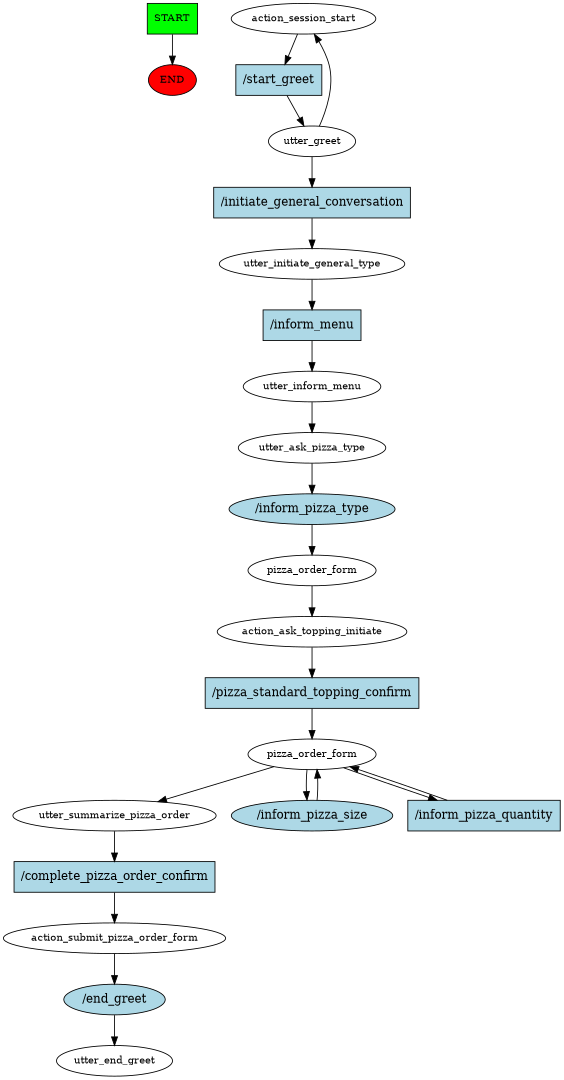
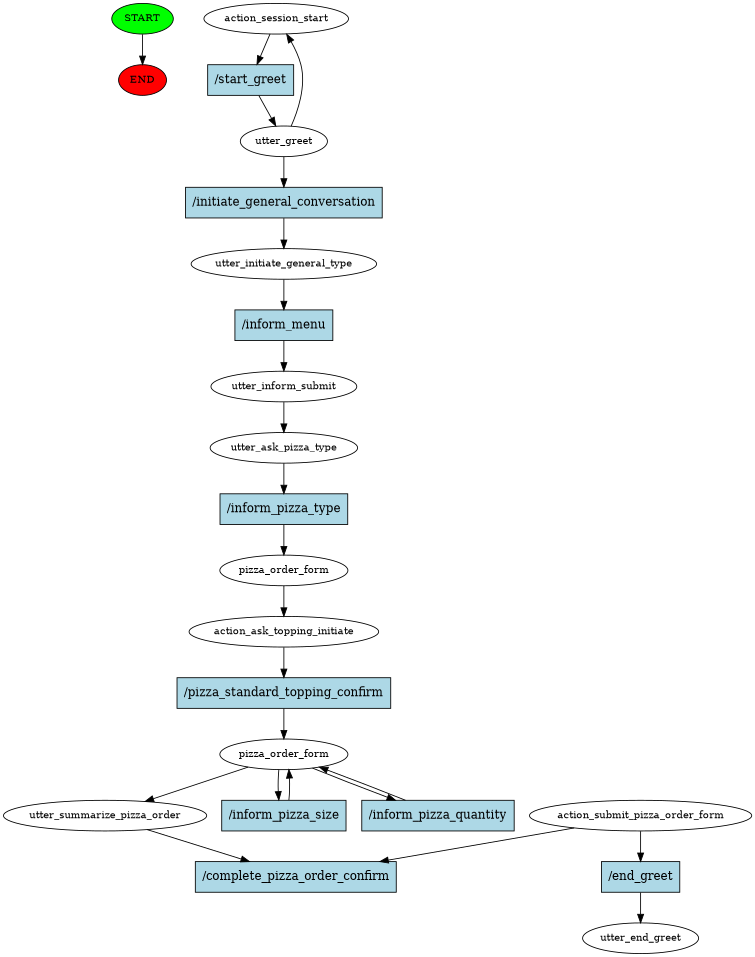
node "START": shape box -> ellipse
node "utter_inform_menu": label "utter_inform_menu" -> "utter_inform_submit"
node "/inform_pizza_type": shape ellipse -> box
node "/inform_pizza_size": shape ellipse -> box
edge "/complete_pizza_order_confirm" -> "action_submit_pizza_order_form": reversed
node "/end_greet": shape ellipse -> box
